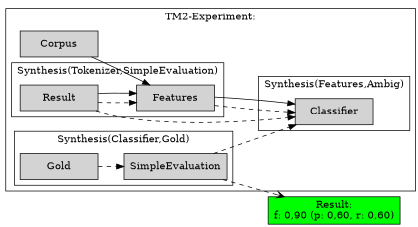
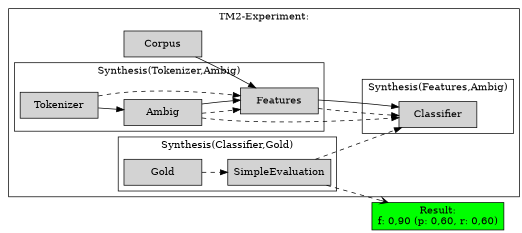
cluster "Synthesis(Tokenizer,SimpleEvaluation)": label "Synthesis(Tokenizer,SimpleEvaluation)" -> "Synthesis(Tokenizer,Ambig)"
node "Result": label "Result" -> "Ambig"
node "Tokenizer": added
